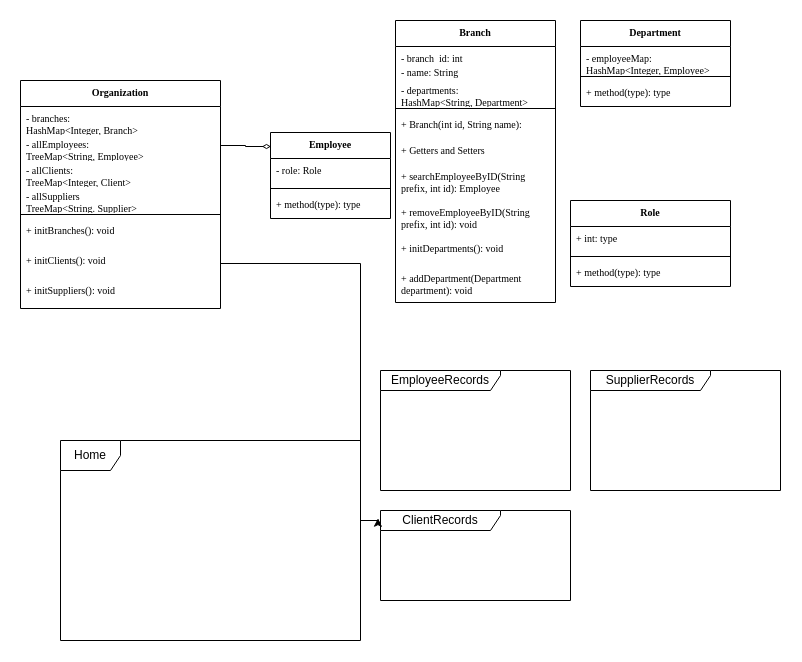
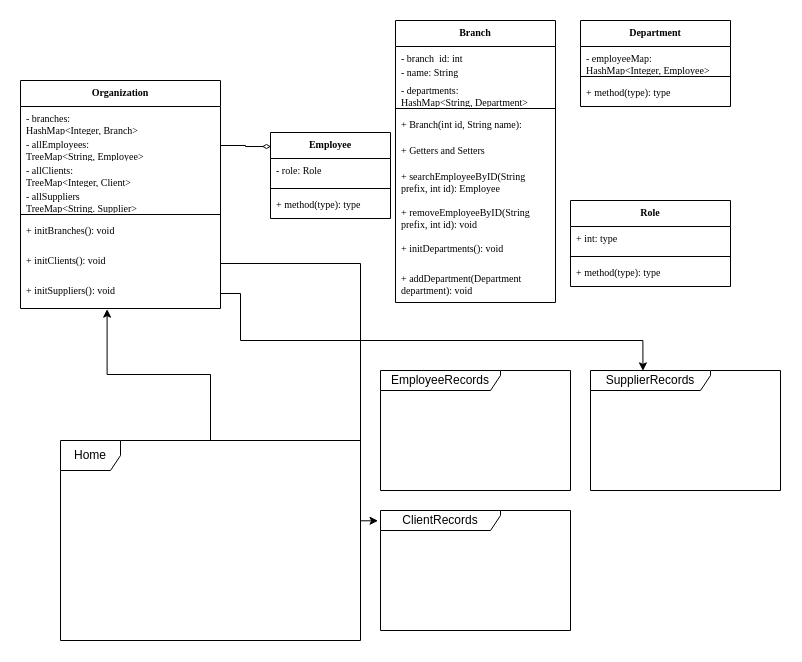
edge "+ initSuppliers(): void" -> "SupplierRecords": added
edge "Home" -> "+ initSuppliers(): void": added
node "ClientRecords": size 190x90 -> 190x120
